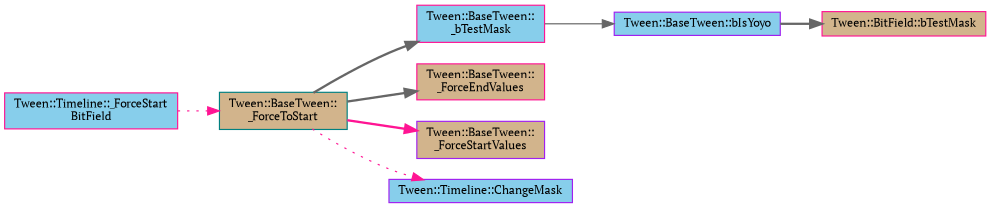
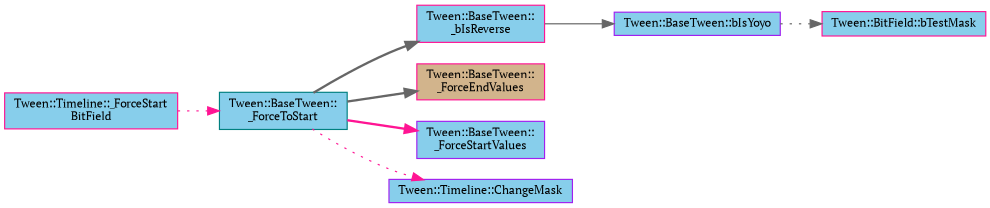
node "Tween::BaseTween:: _bTestMask": label "Tween::BaseTween:: _bTestMask" -> "Tween::BaseTween:: _bIsReverse"
edge "Tween::BaseTween::bIsYoyo" -> "Tween::BitField::bTestMask": style bold -> dotted
node "Tween::BitField::bTestMask": fillcolor tan -> skyblue
node "Tween::BaseTween:: _ForceToStart": fillcolor tan -> skyblue
node "Tween::BaseTween:: _ForceStartValues": fillcolor tan -> skyblue
